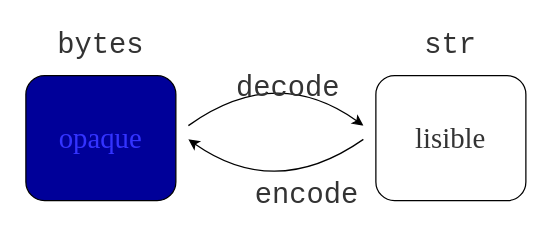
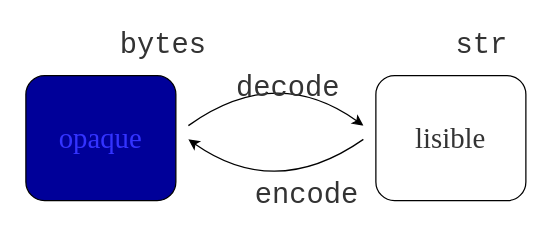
node "bytes": moved (101, 44) -> (163, 44)
node "str": moved (451, 44) -> (482, 44)
